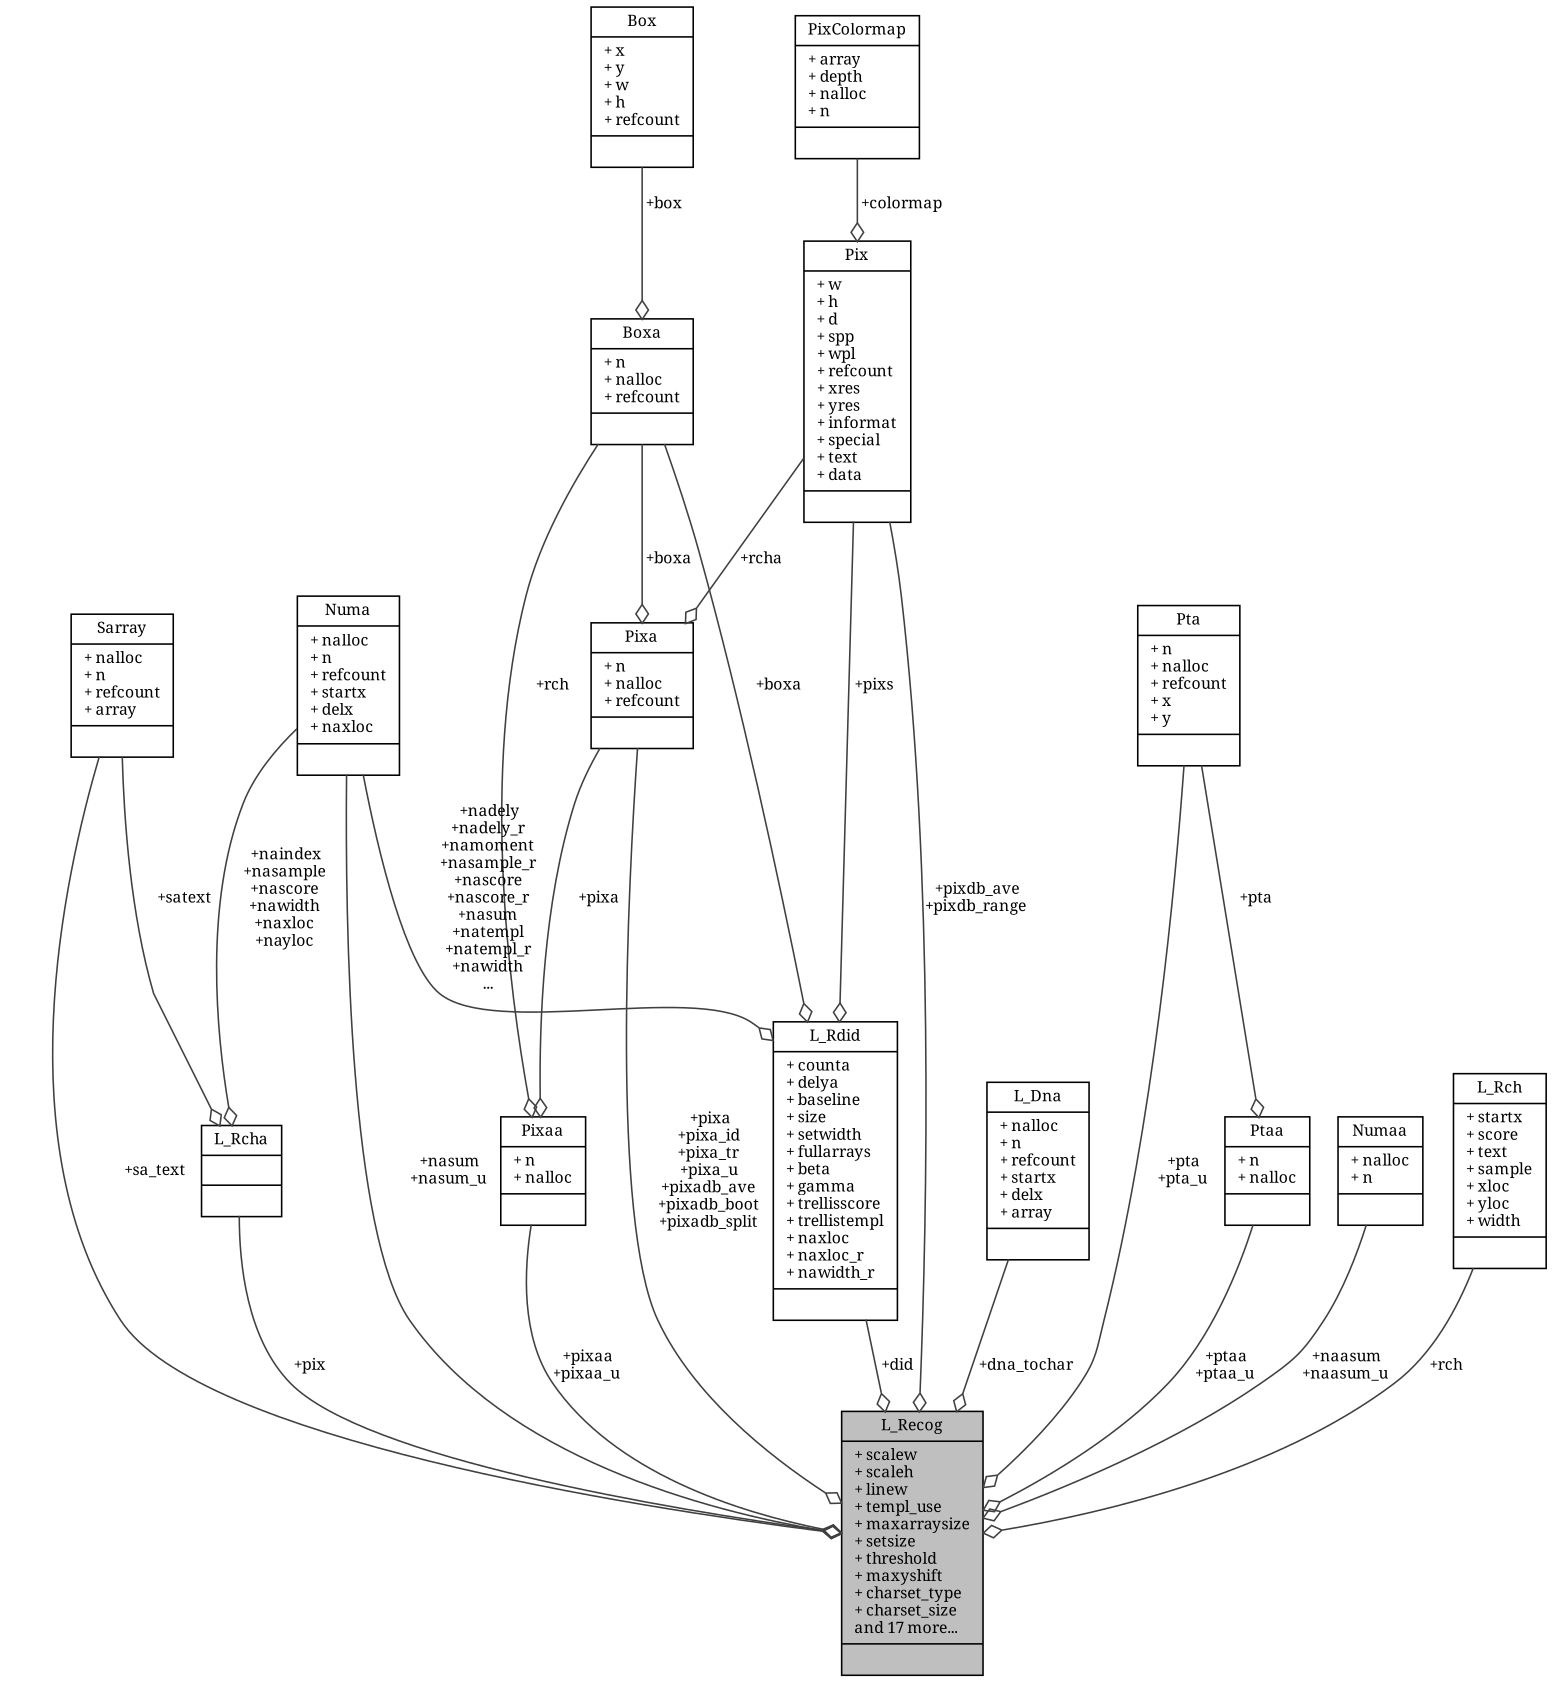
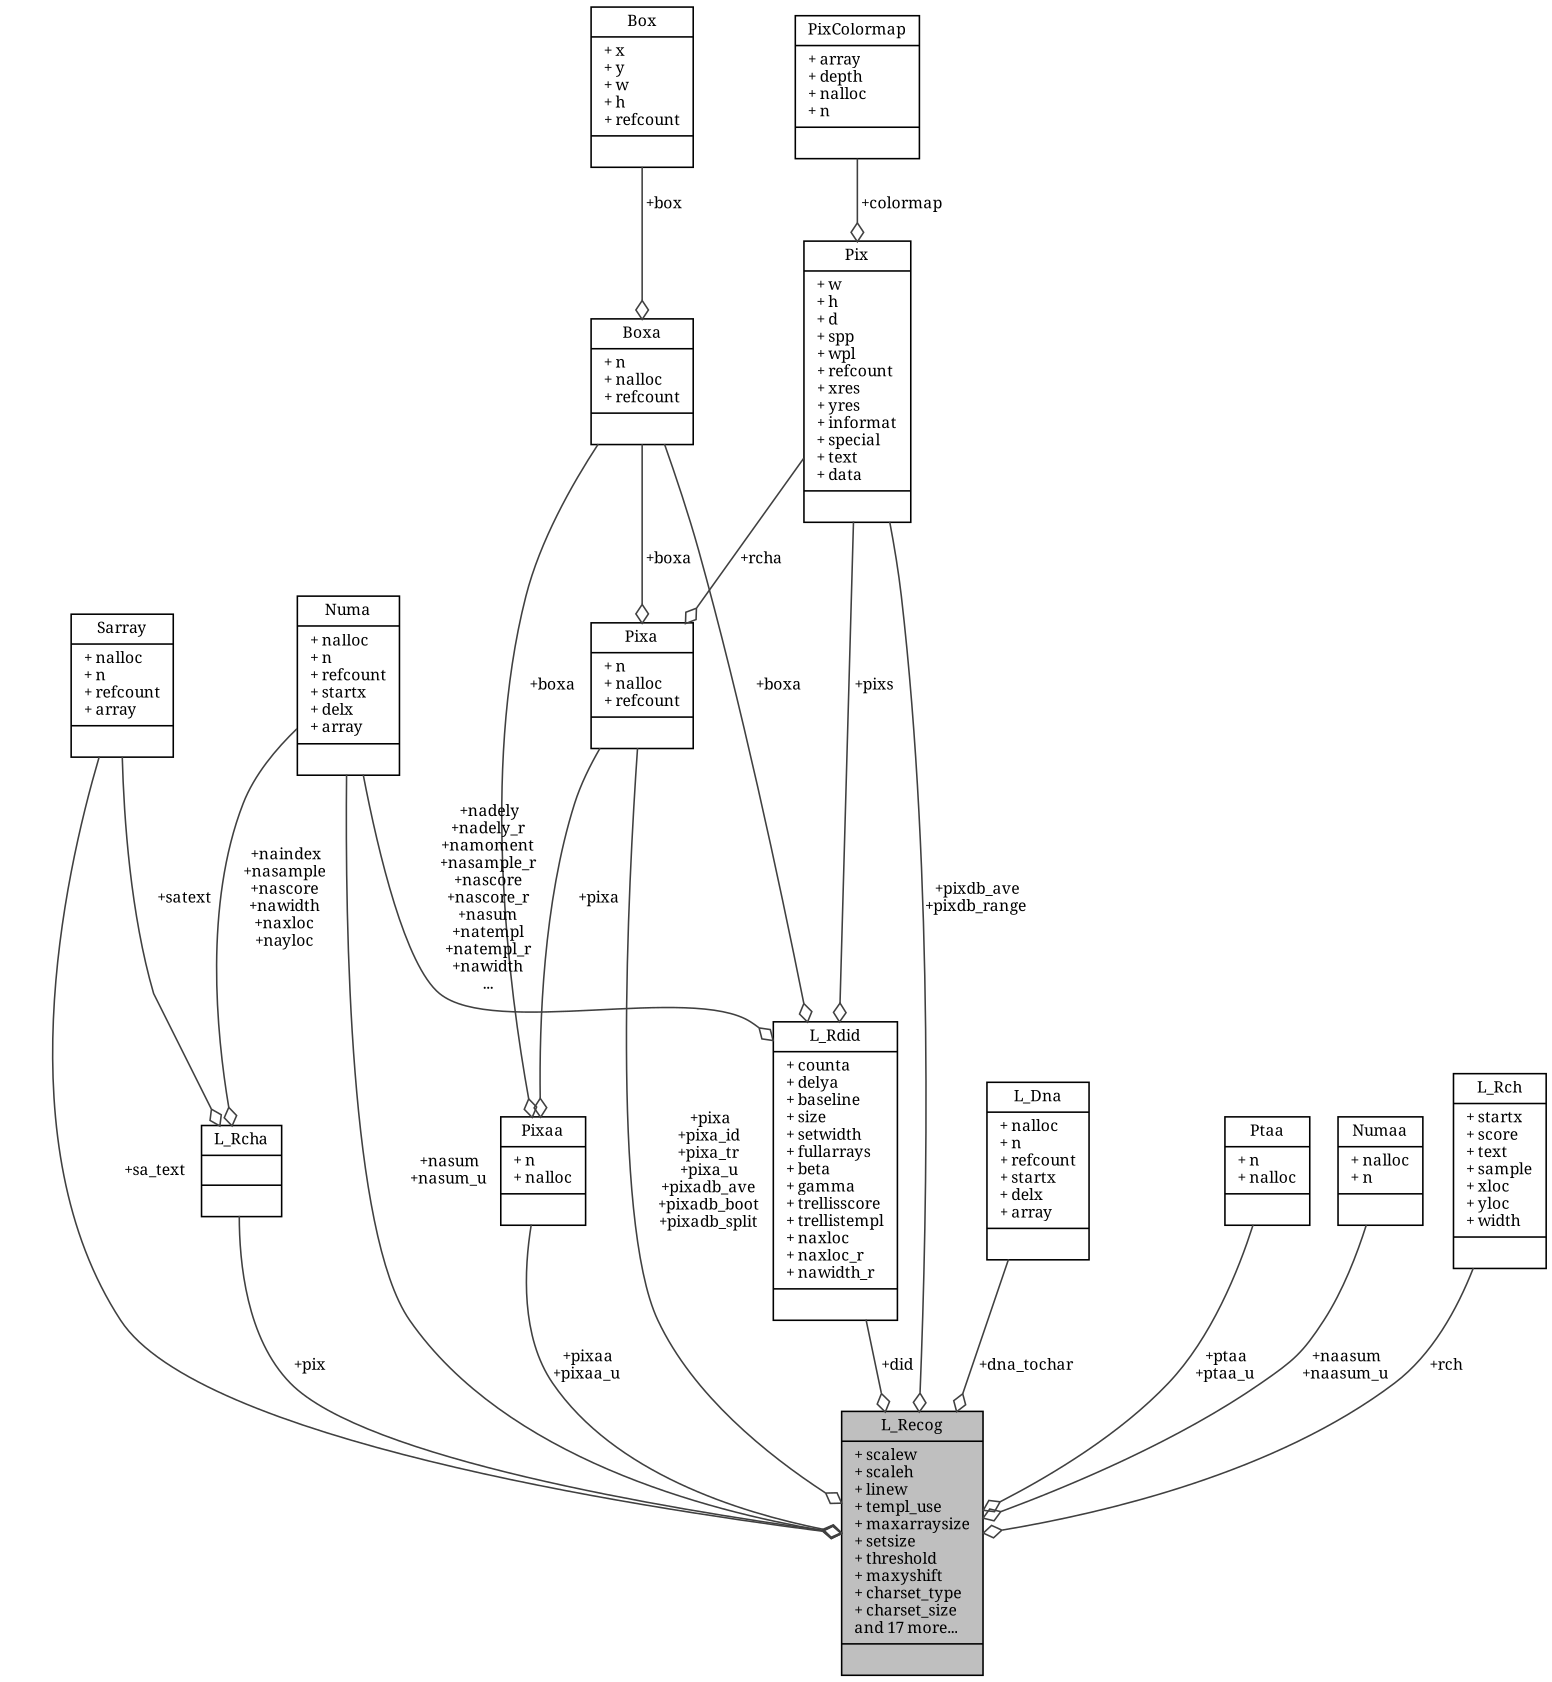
edge "Boxa" -> "Pixaa": label " +rch" -> " +boxa"
node "Pta": removed
node "Numa": text "+ naxloc" -> "+ array"
